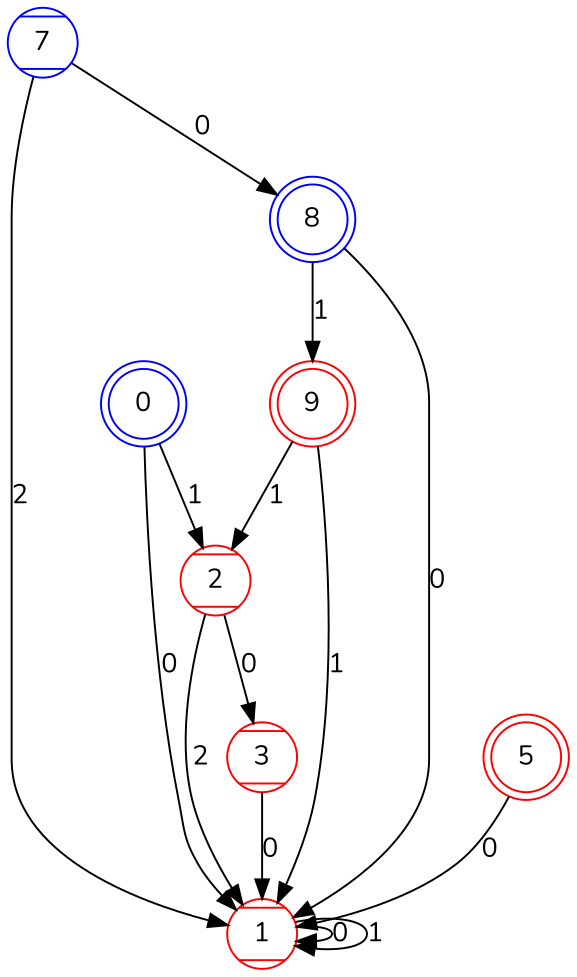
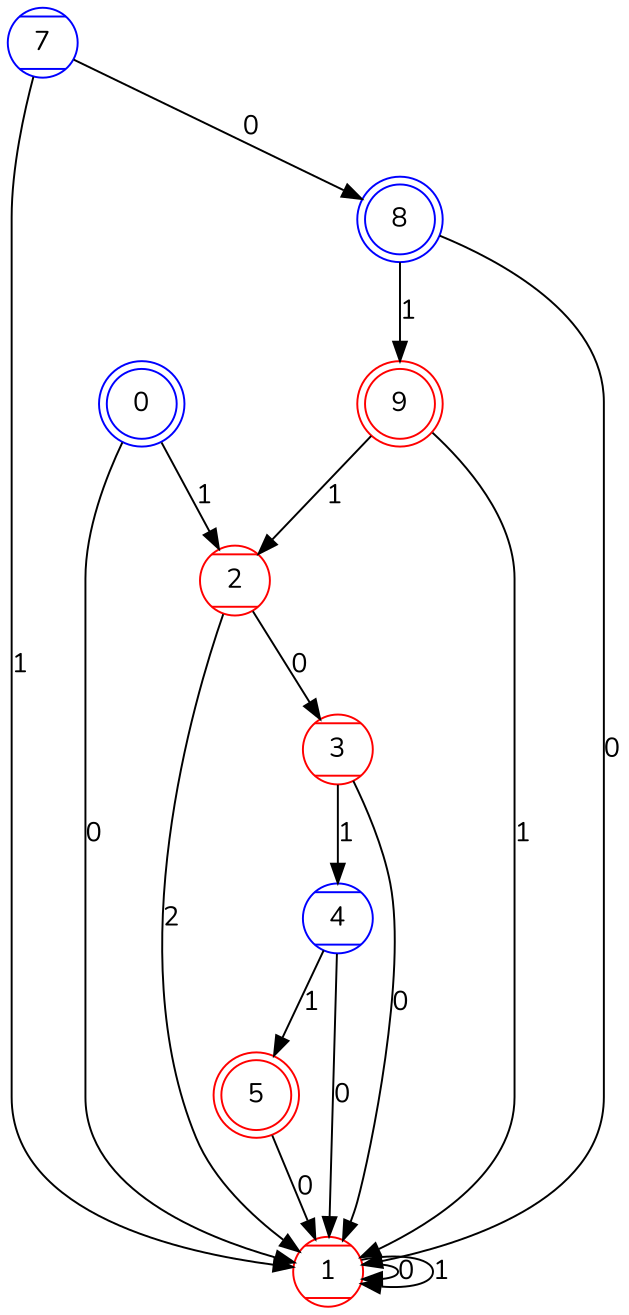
edge "7" -> "1": label "2" -> "1"
node "4": added
